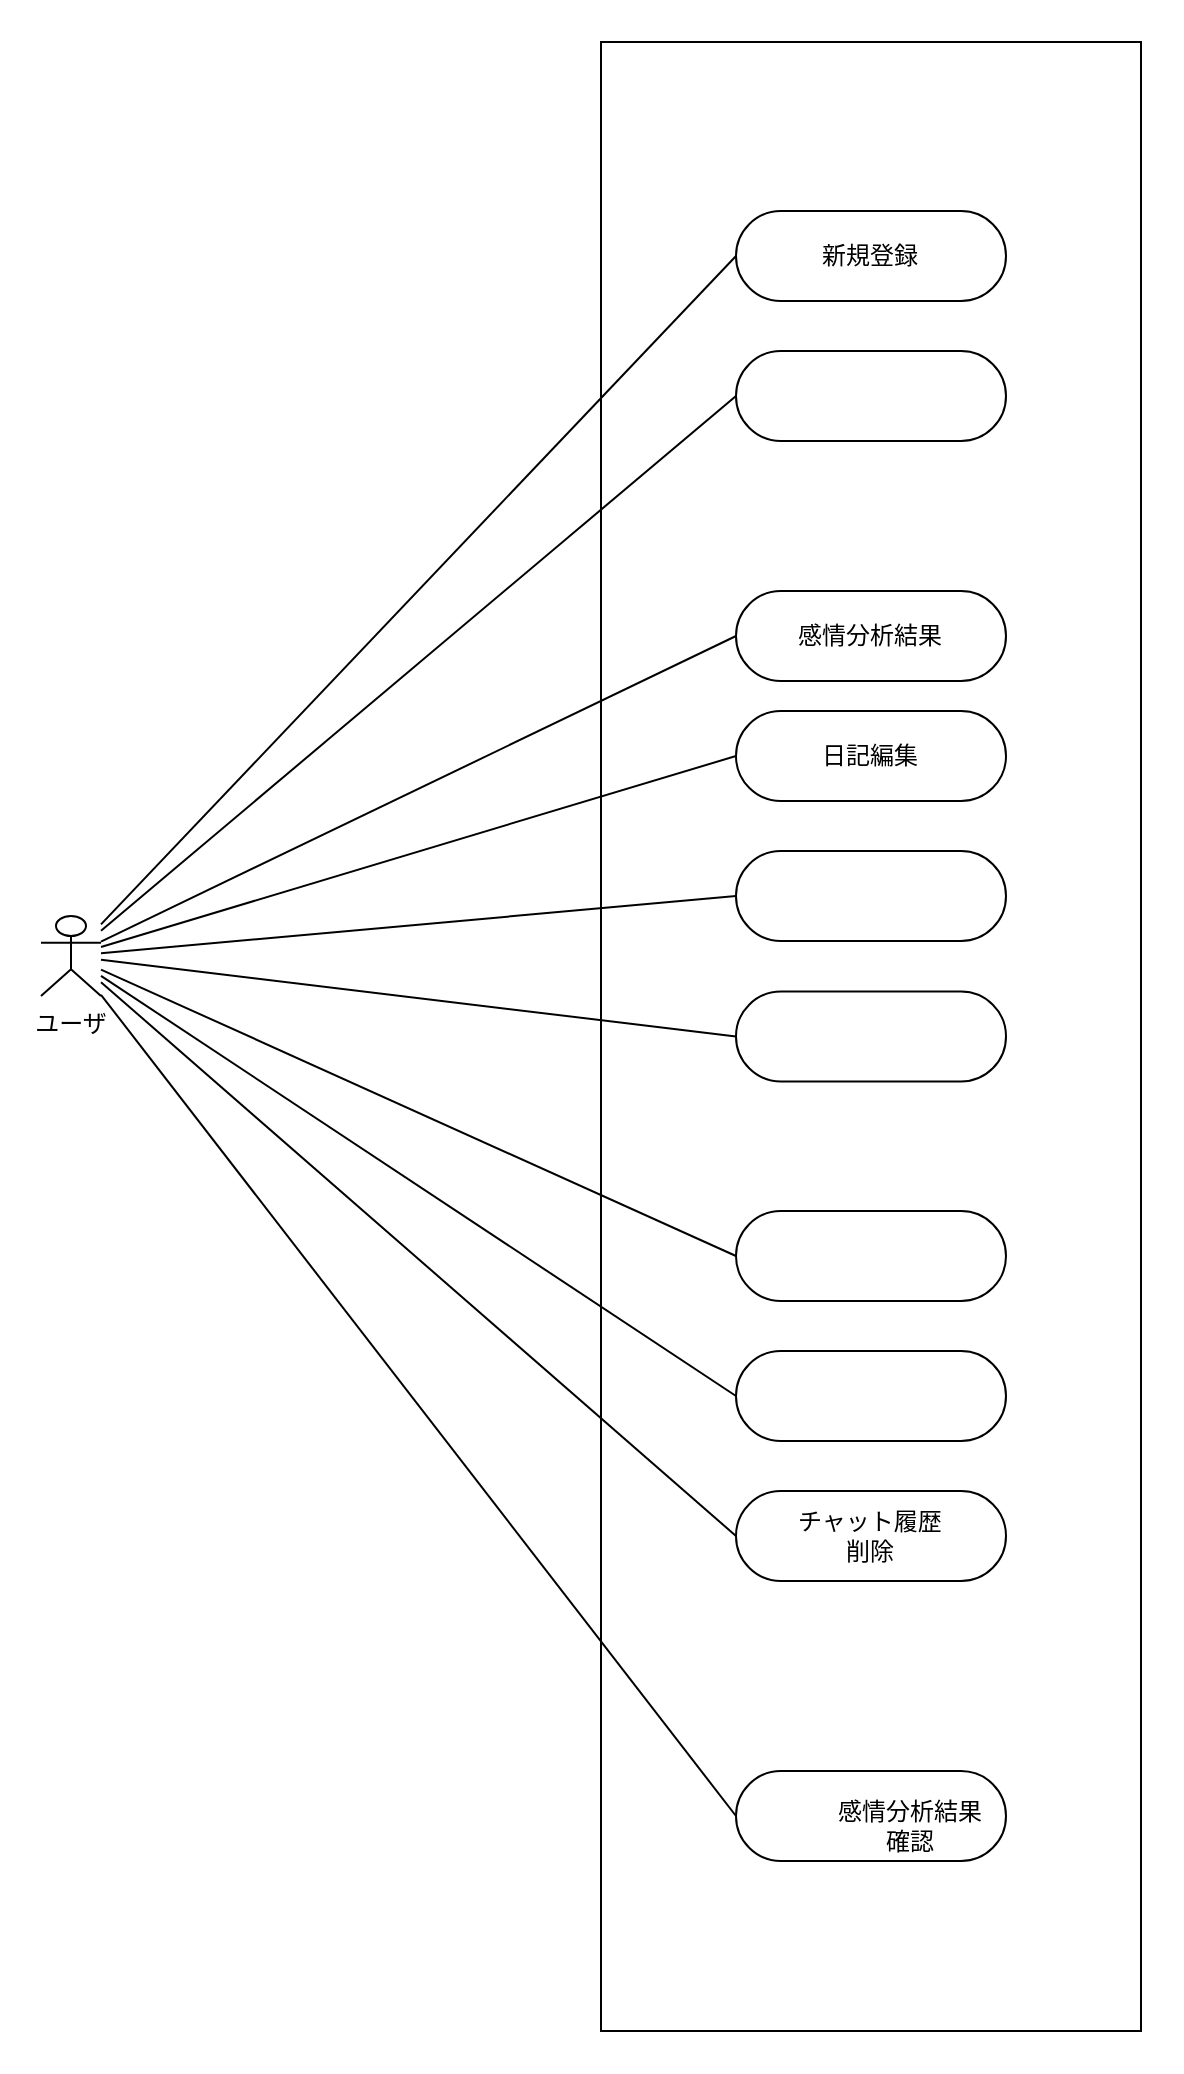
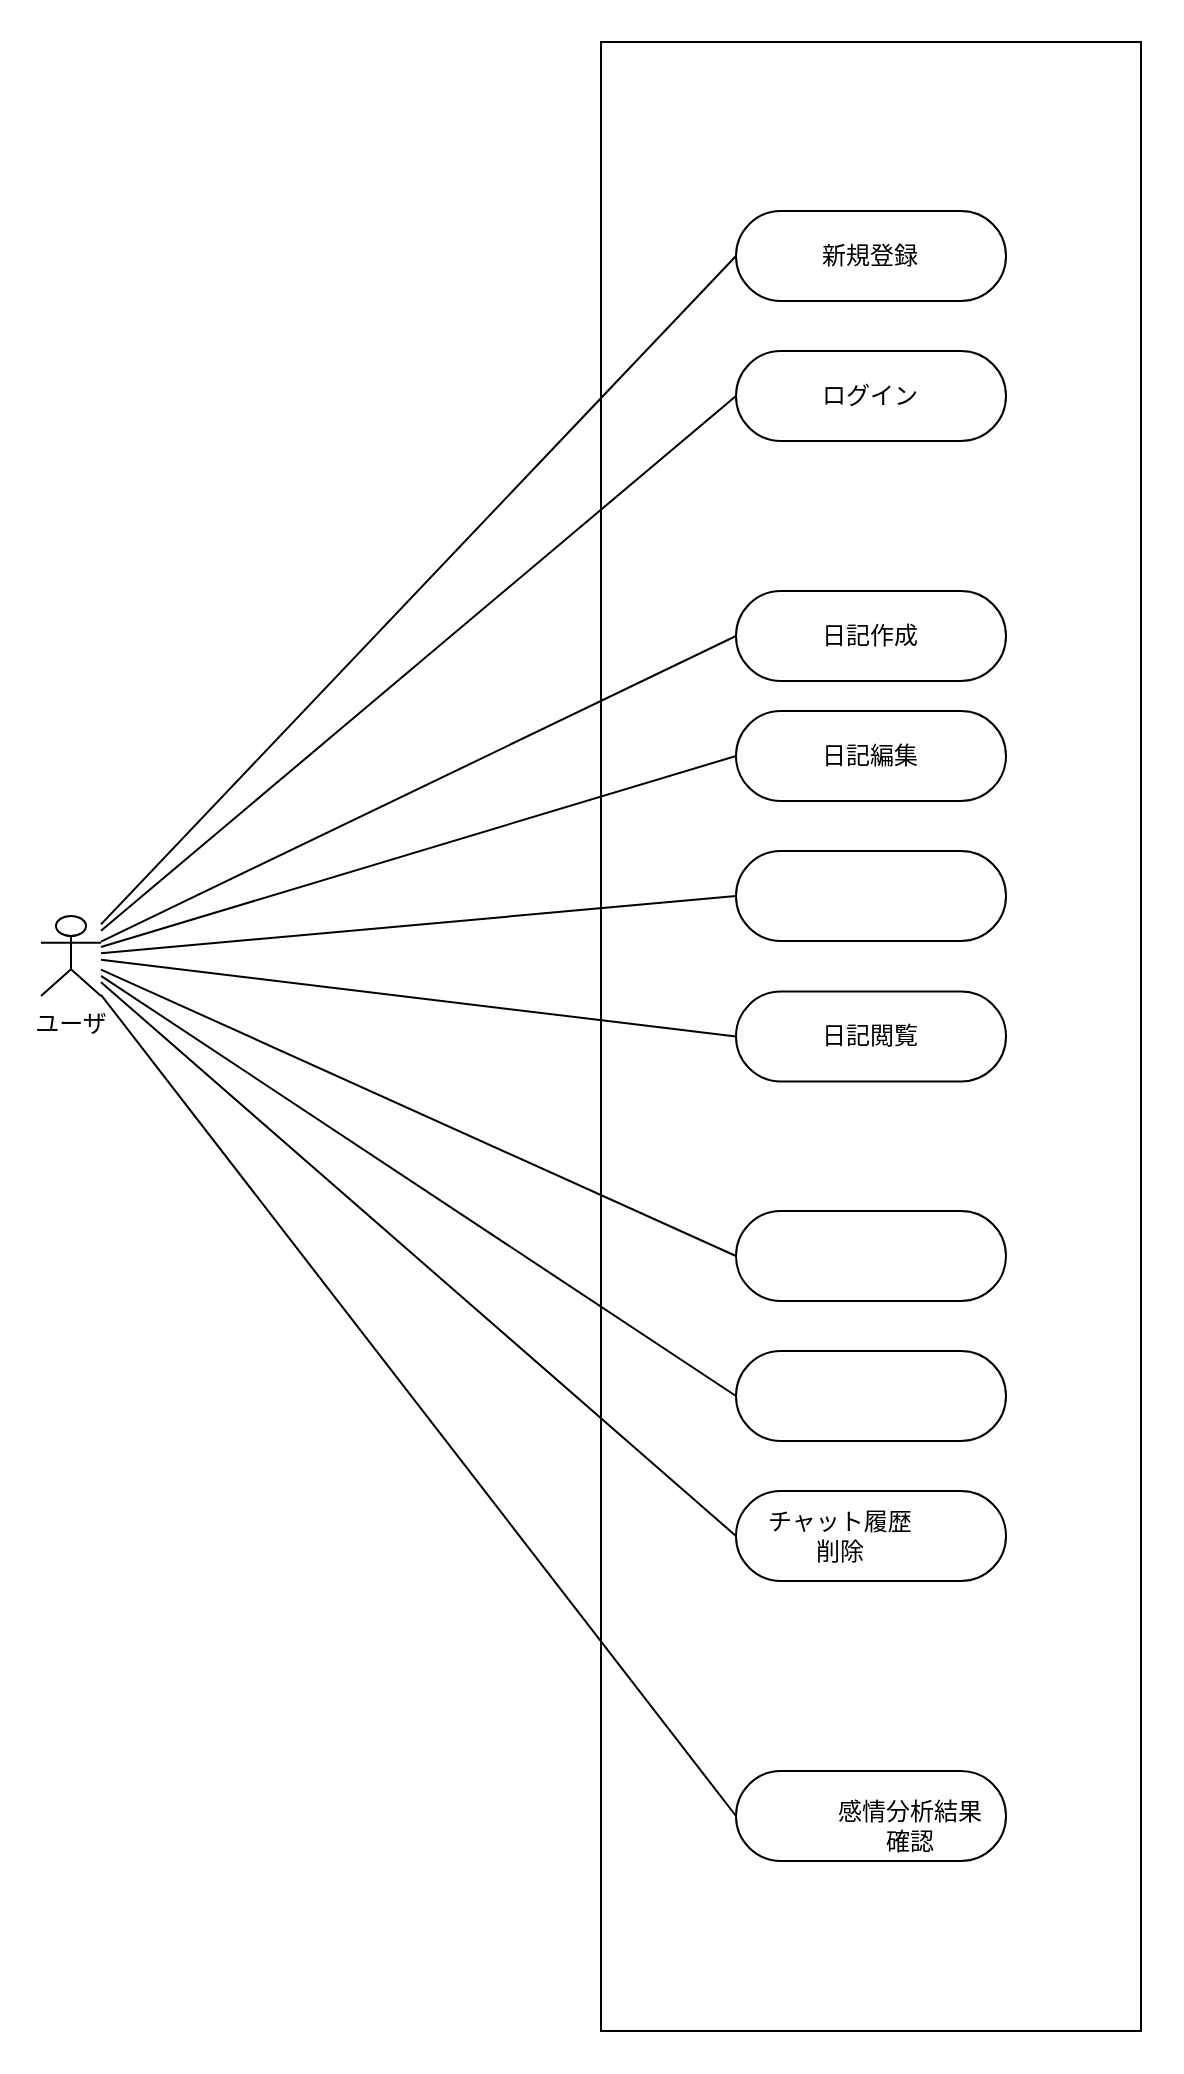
node "ログイン": added
node "感情分析結果": label "感情分析結果" -> "日記作成"
node "日記閲覧": added
node "チャット履歴 削除": moved (871, 1536) -> (841, 1536)
